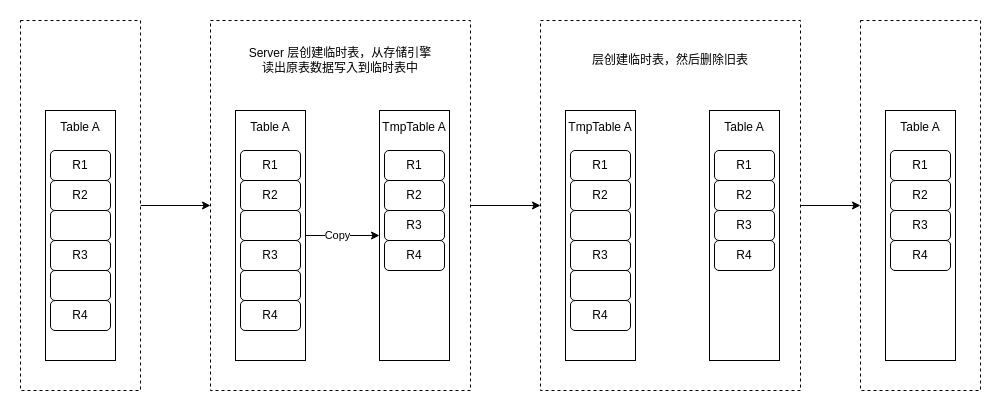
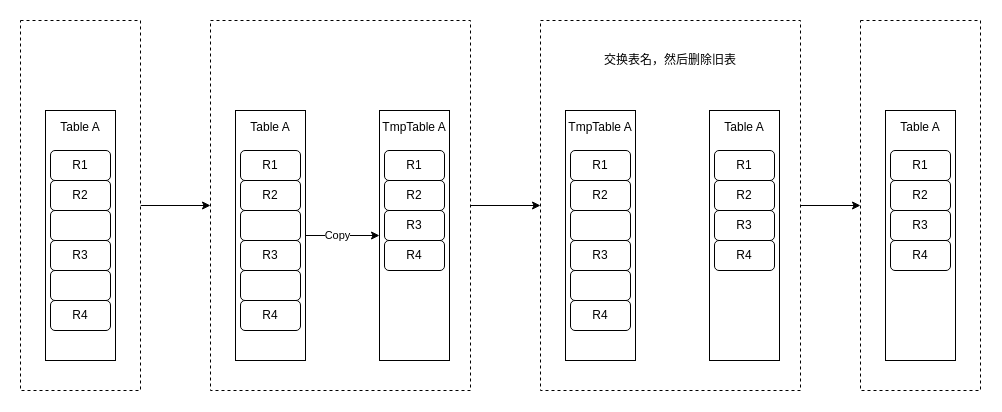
node "Server 层创建临时表，从存储引擎读出原表数据写入到临时表中": removed
node "层创建临时表，然后删除旧表": label "层创建临时表，然后删除旧表" -> "交换表名，然后删除旧表"
